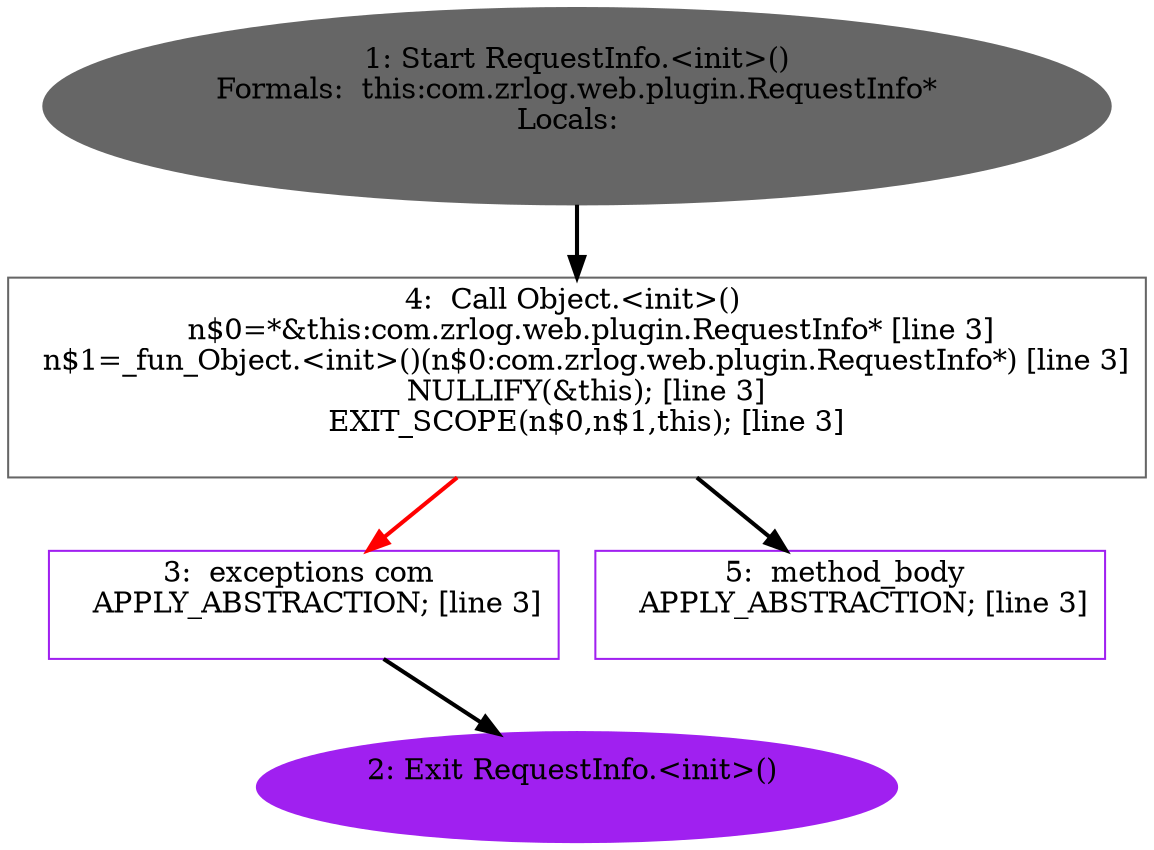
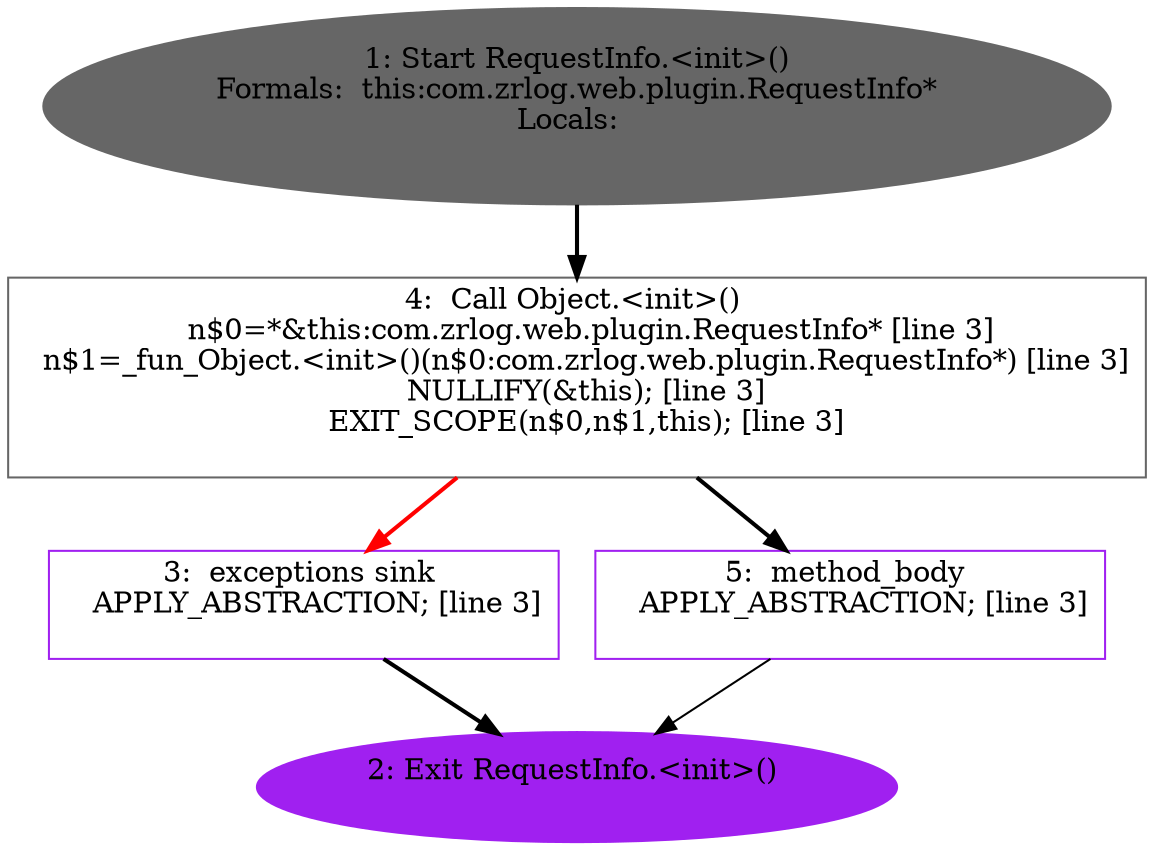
node "3:  exceptions com APPLY_ABSTRACTION; [line 3]": label "3:  exceptions com APPLY_ABSTRACTION; [line 3]" -> "3:  exceptions sink APPLY_ABSTRACTION; [line 3]"
edge "5:  method_body APPLY_ABSTRACTION; [line 3]" -> "2: Exit RequestInfo.<init>()": added
